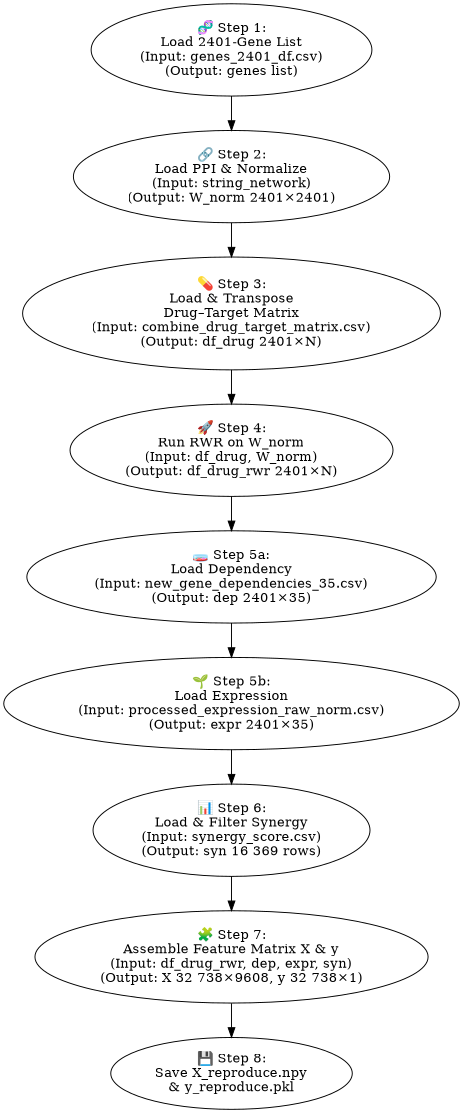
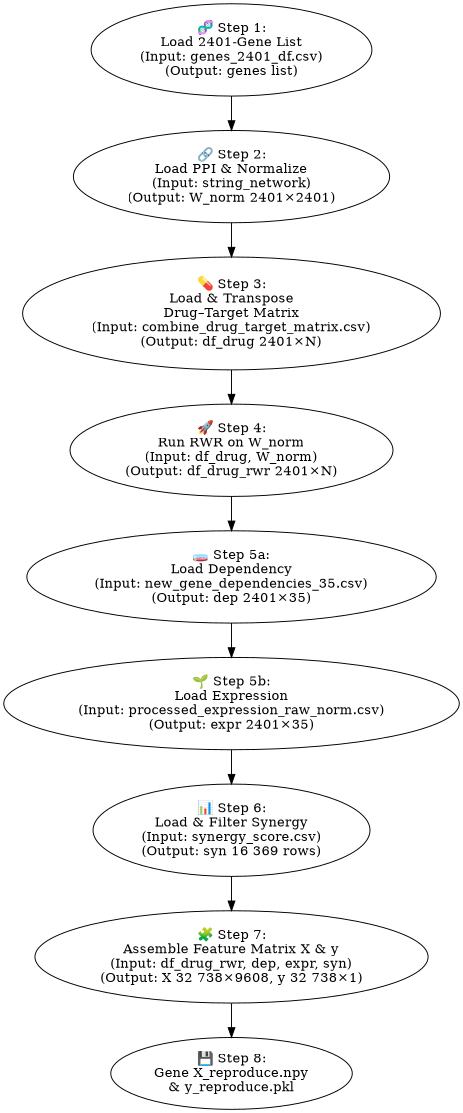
node "💾 Step 8: Save X_reproduce.npy & y_reproduce.pkl": label "💾 Step 8: Save X_reproduce.npy & y_reproduce.pkl" -> "💾 Step 8: Gene X_reproduce.npy & y_reproduce.pkl"
